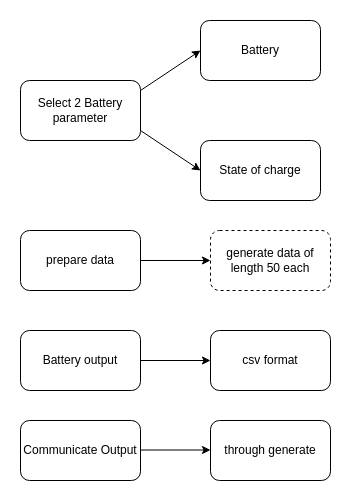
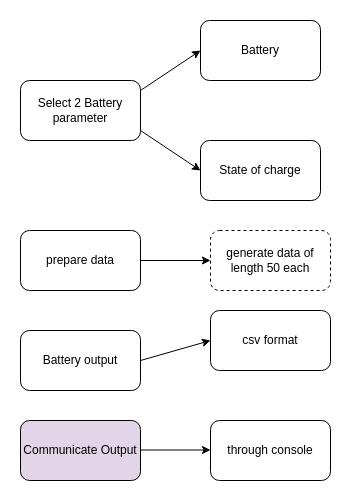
node "csv format": moved (271, 361) -> (271, 341)
node "Communicate Output": fillcolor #ffffff -> #e1d5e7
node "through generate": label "through generate" -> "through console"
